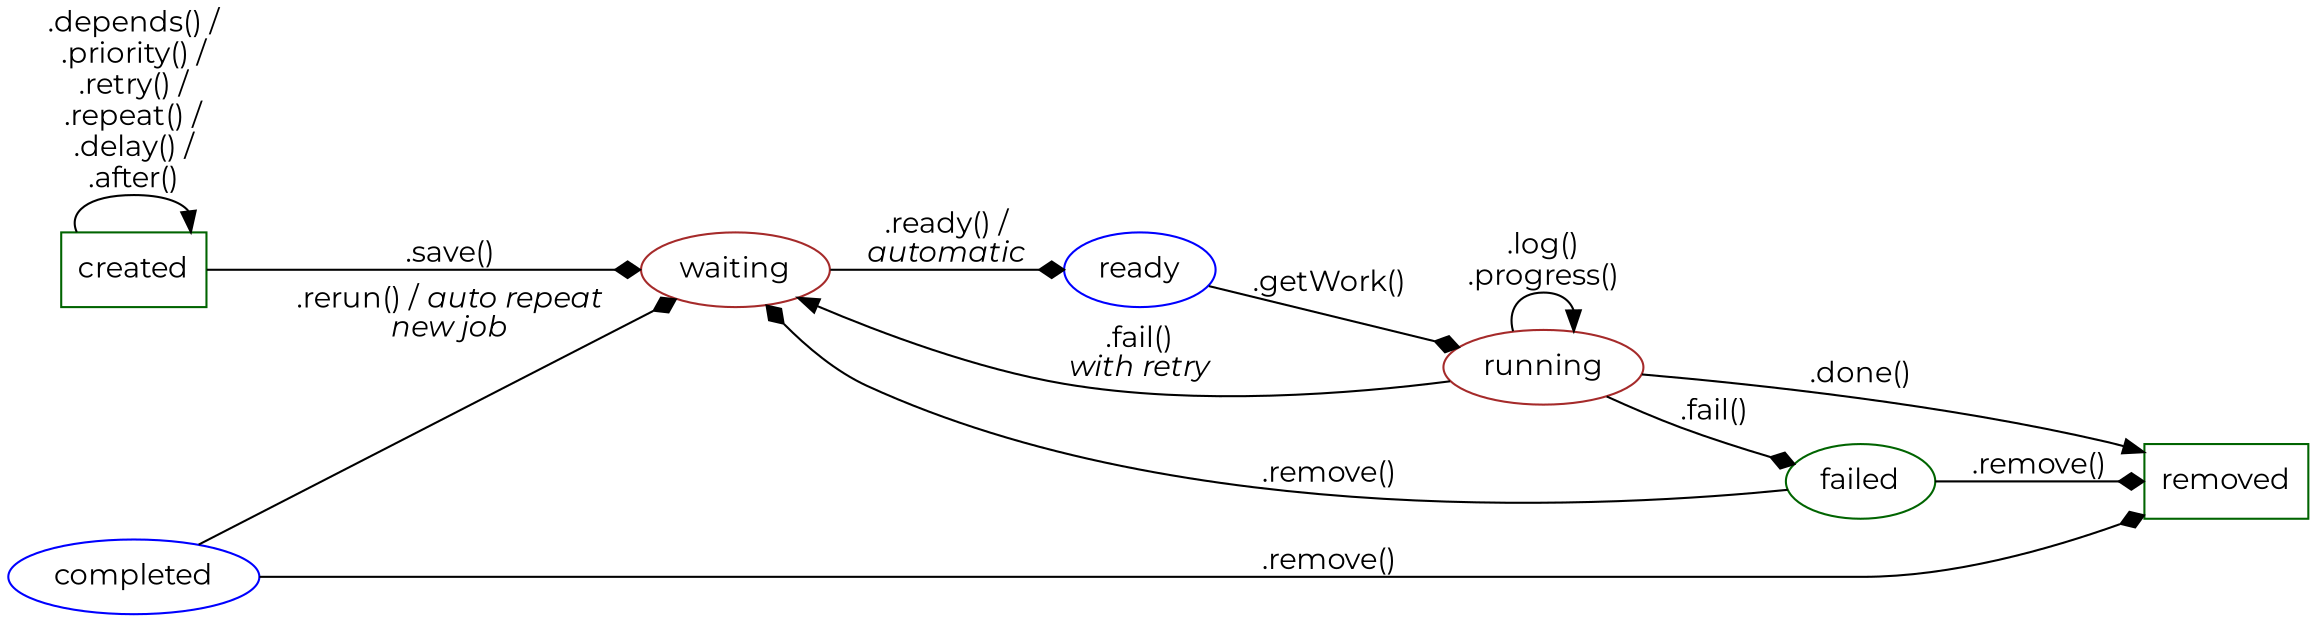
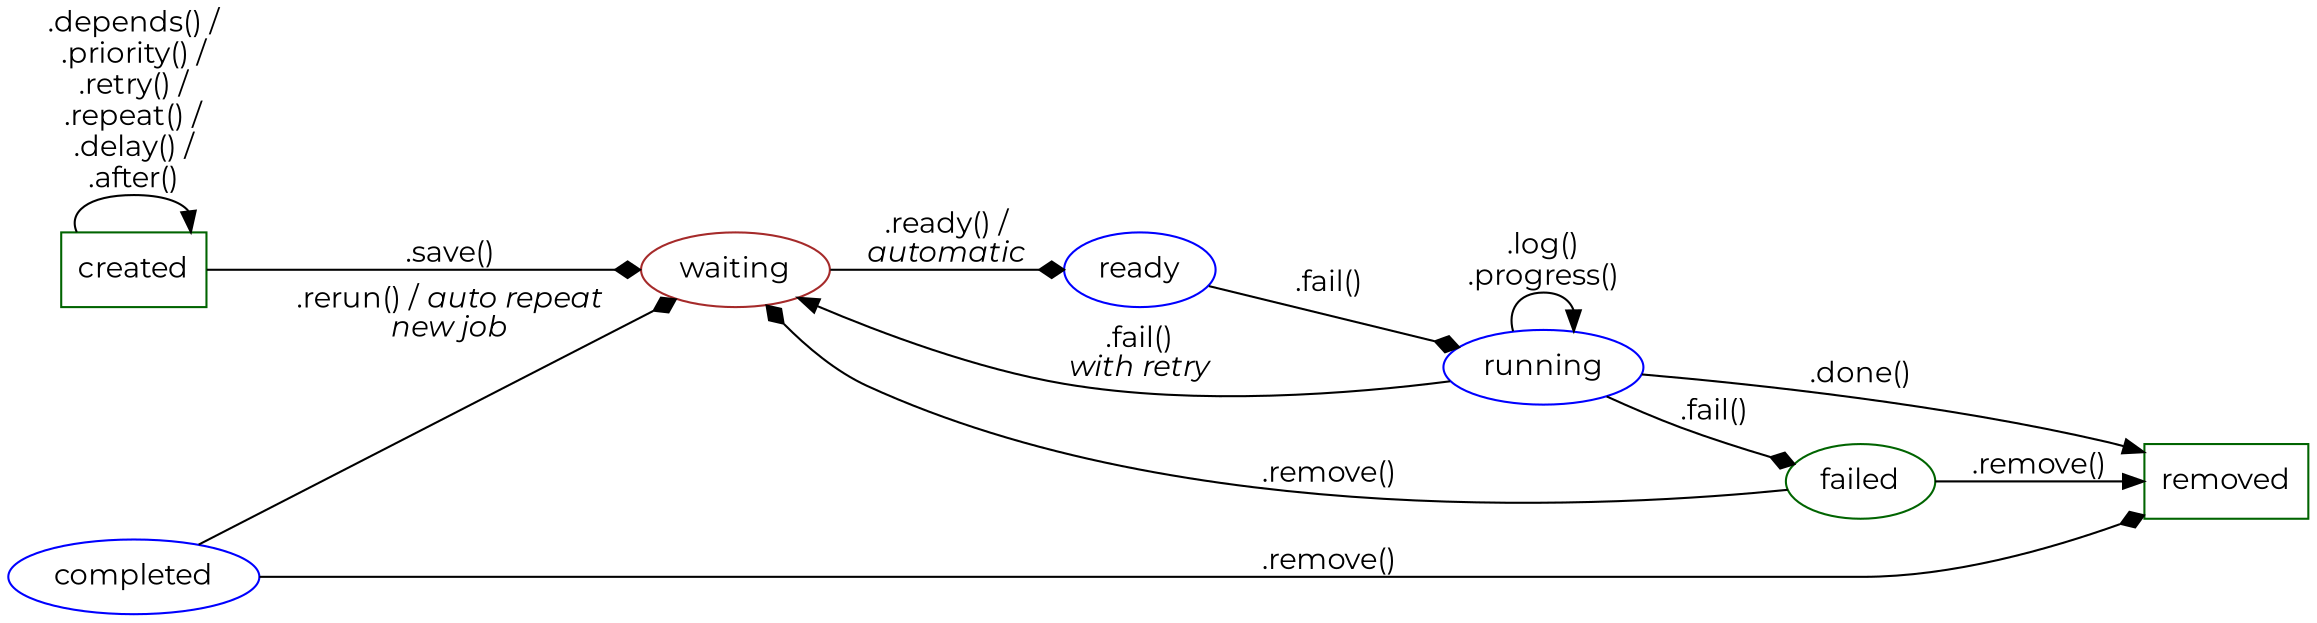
edge "ready" -> "running": label ".getWork()" -> ".fail()"
node "running": color brown -> blue
edge "failed" -> "removed": arrowhead diamond -> normal
